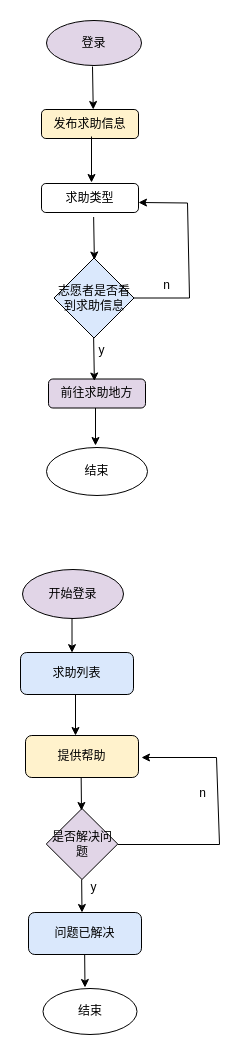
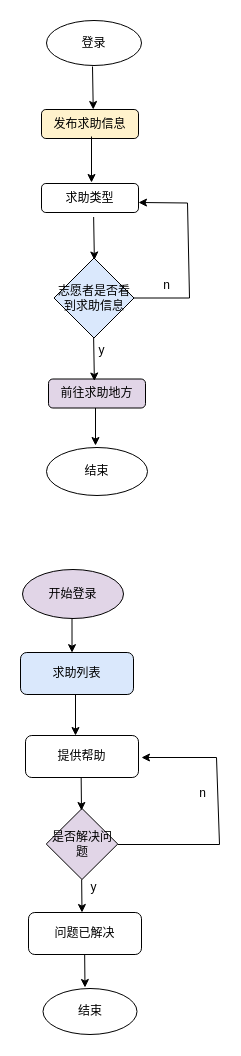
node "登录": fillcolor #e1d5e7 -> #ffffff
node "提供帮助": fillcolor #fff2cc -> #ffffff
node "问题已解决": fillcolor #dae8fc -> #ffffff
